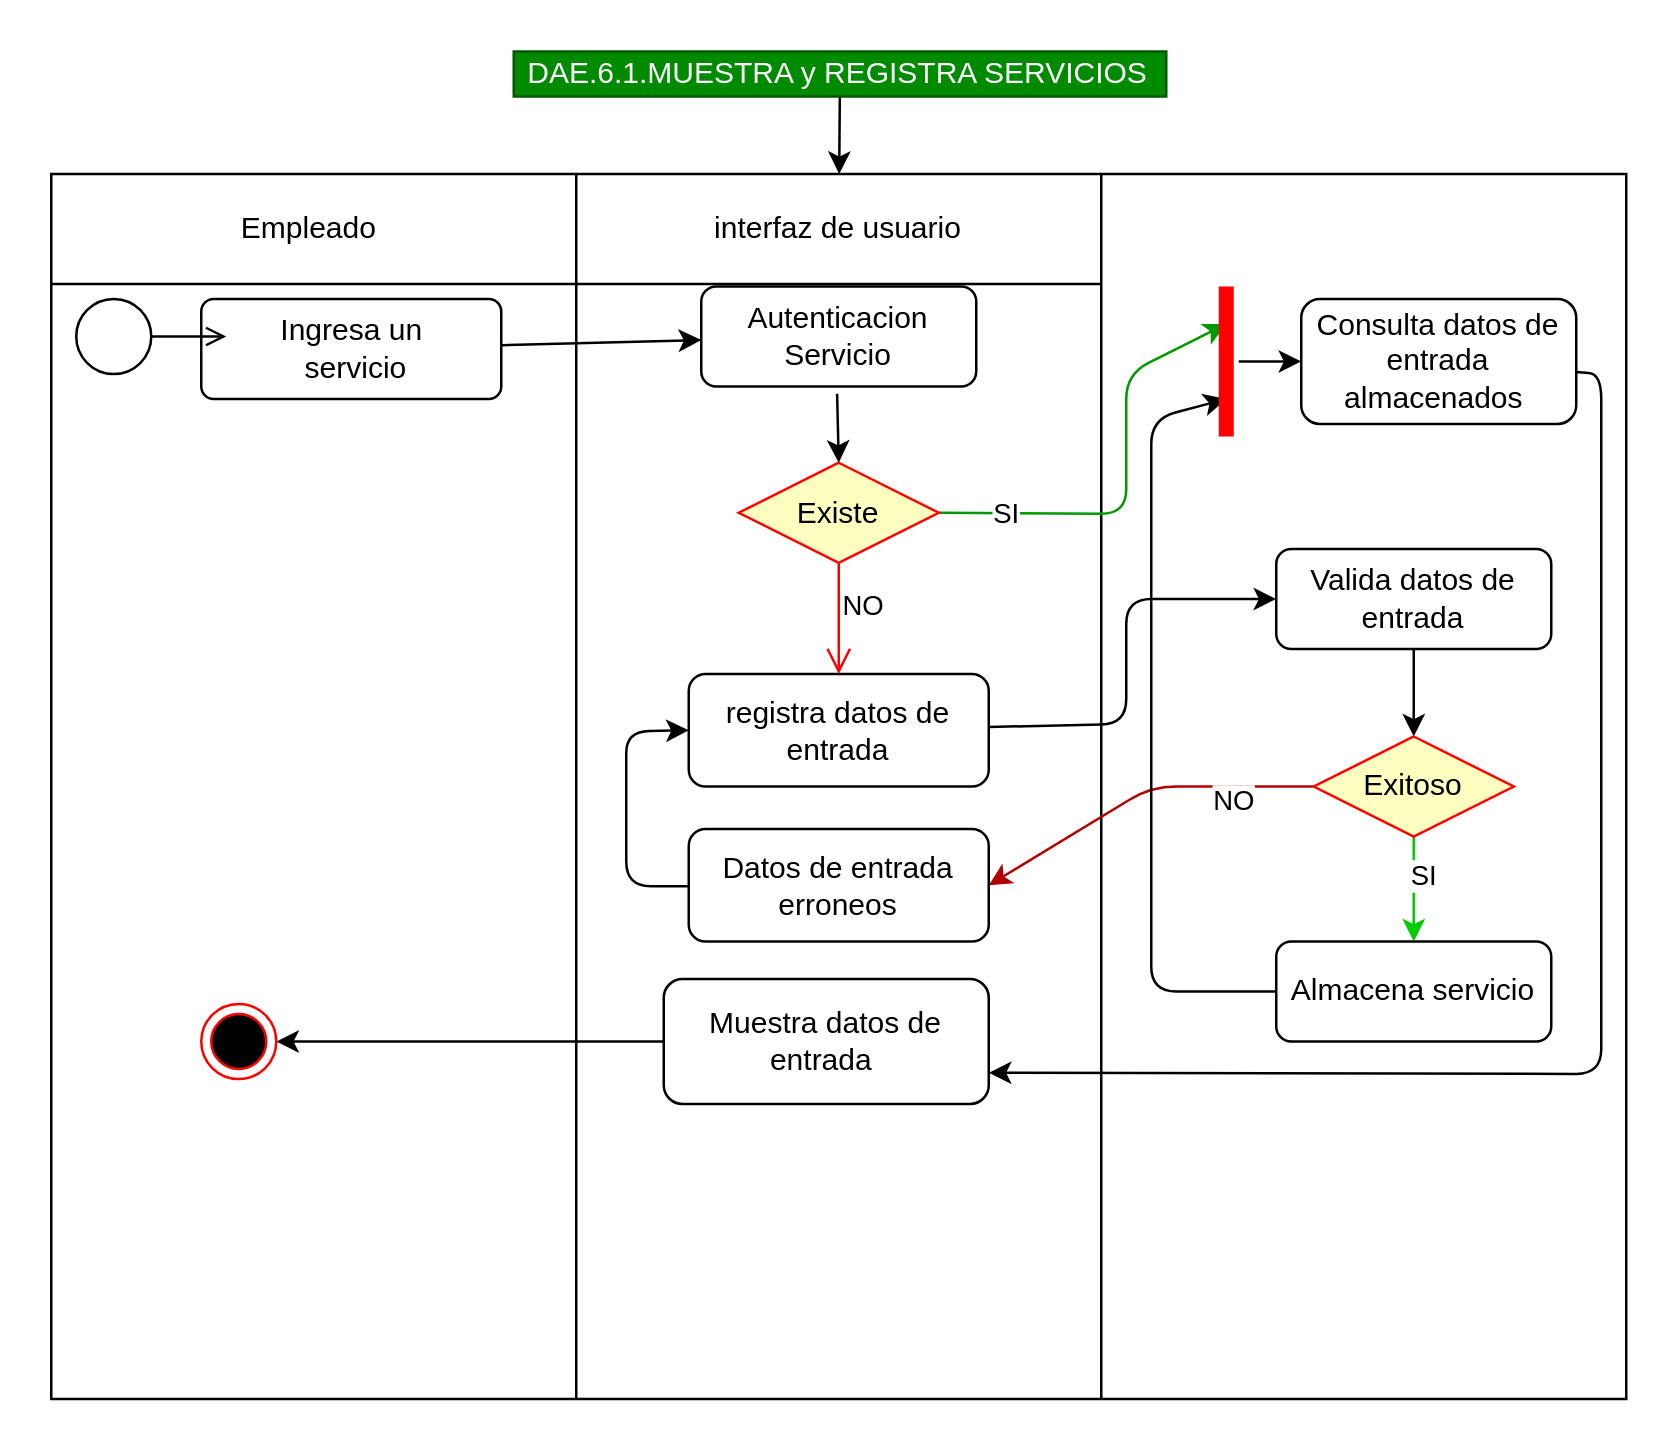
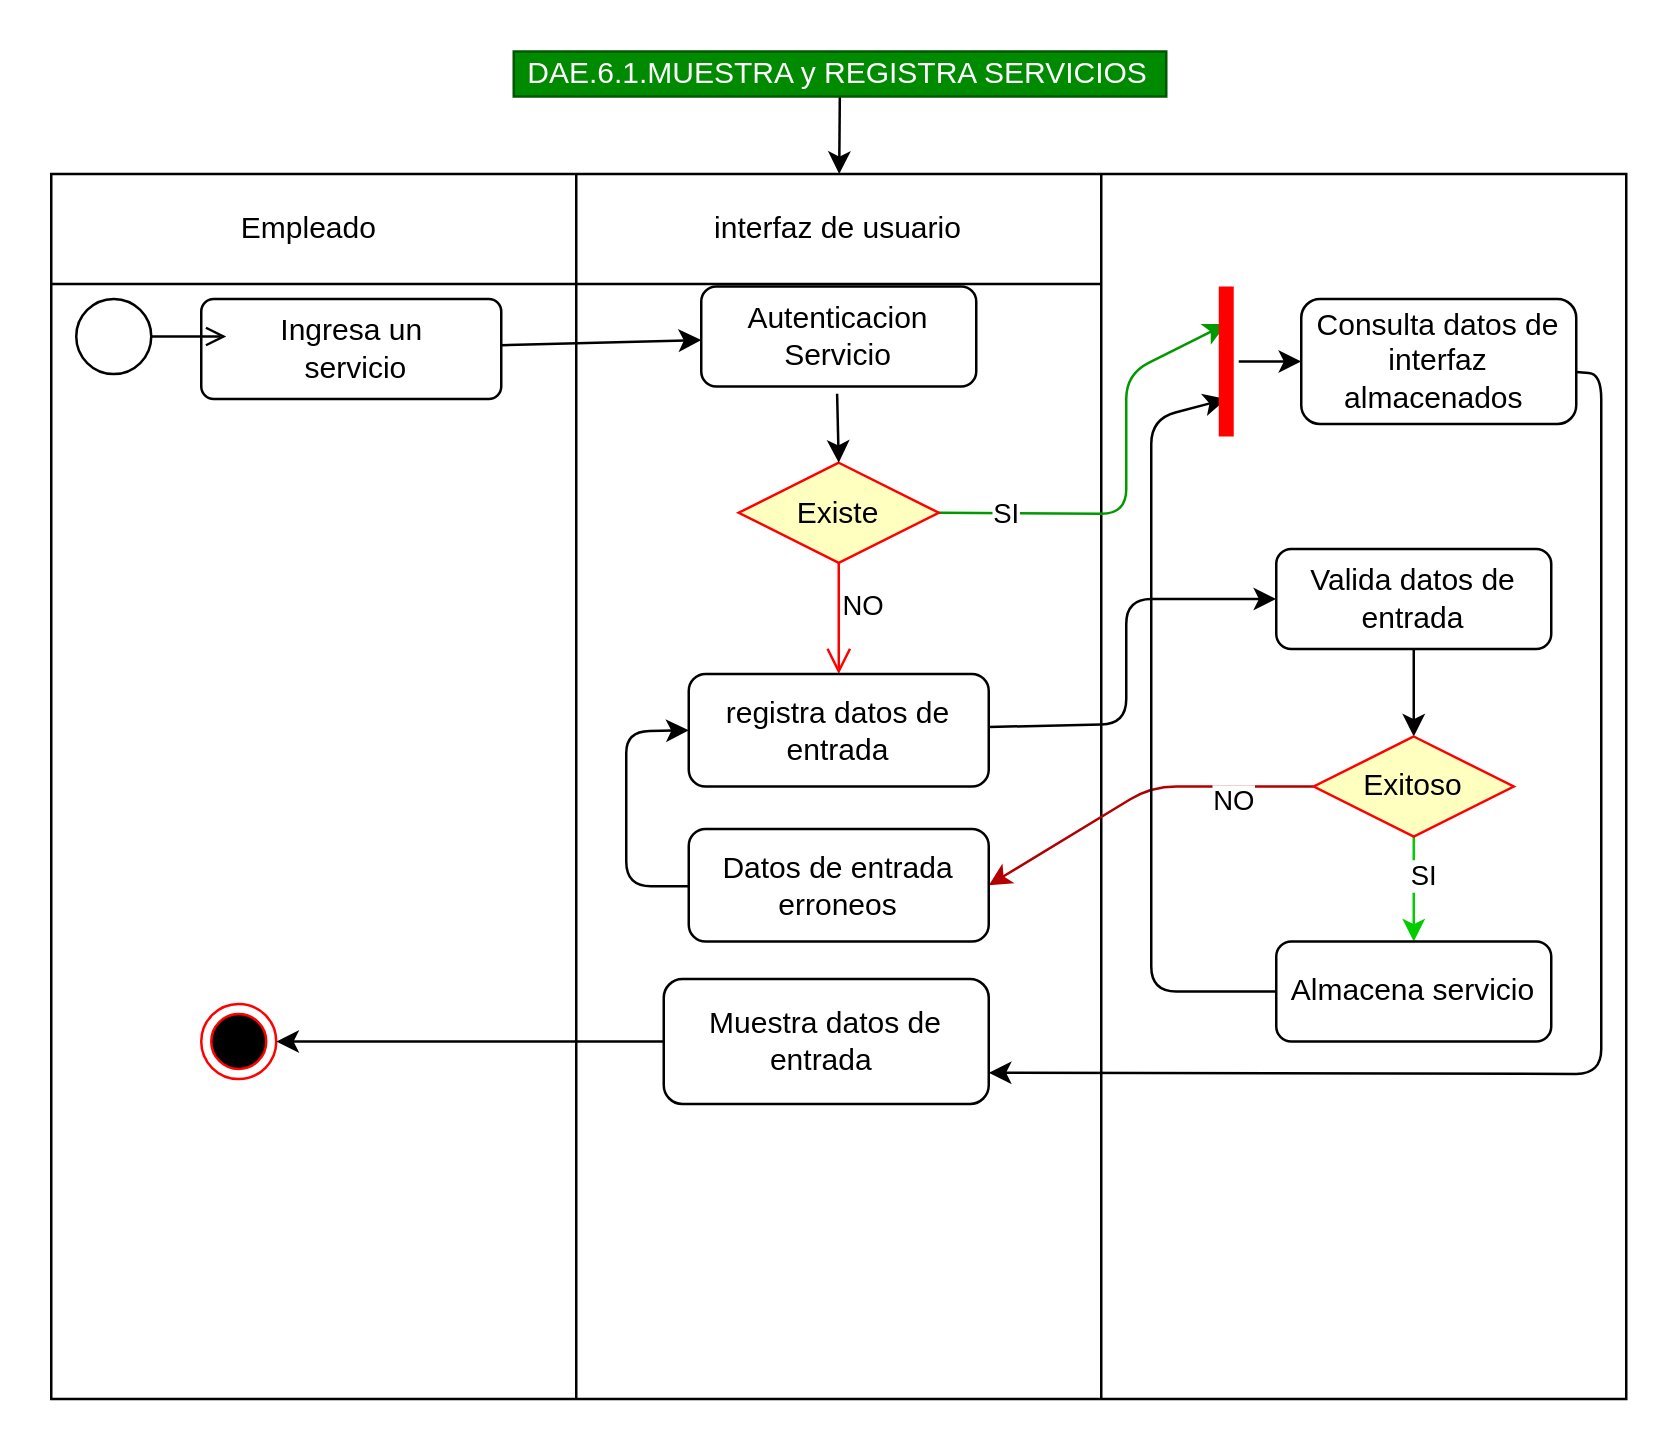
node "Consulta datos de entrada almacenados": label "Consulta datos de entrada almacenados" -> "Consulta datos de interfaz almacenados"
